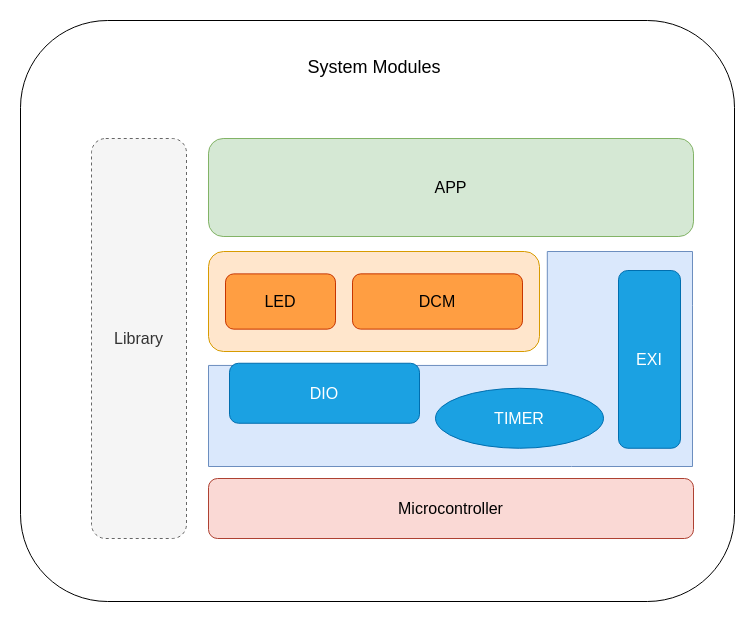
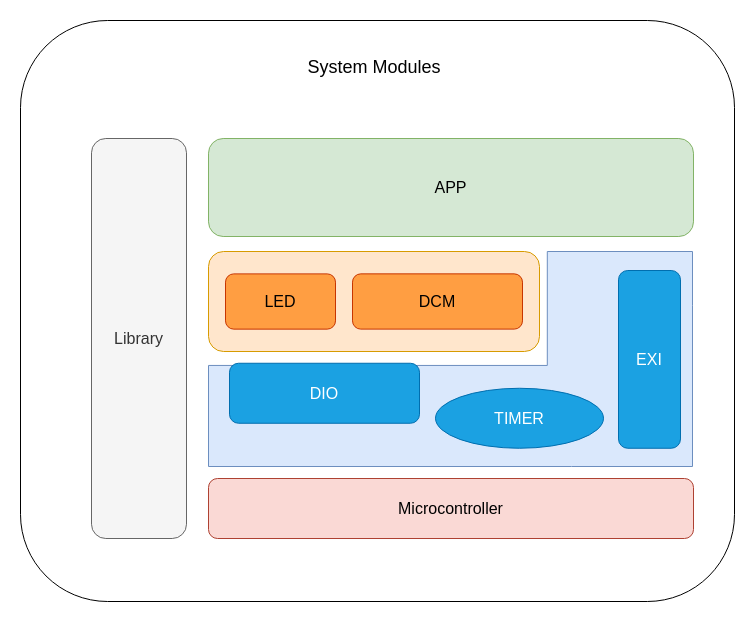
node "Library": style dashed -> solid
